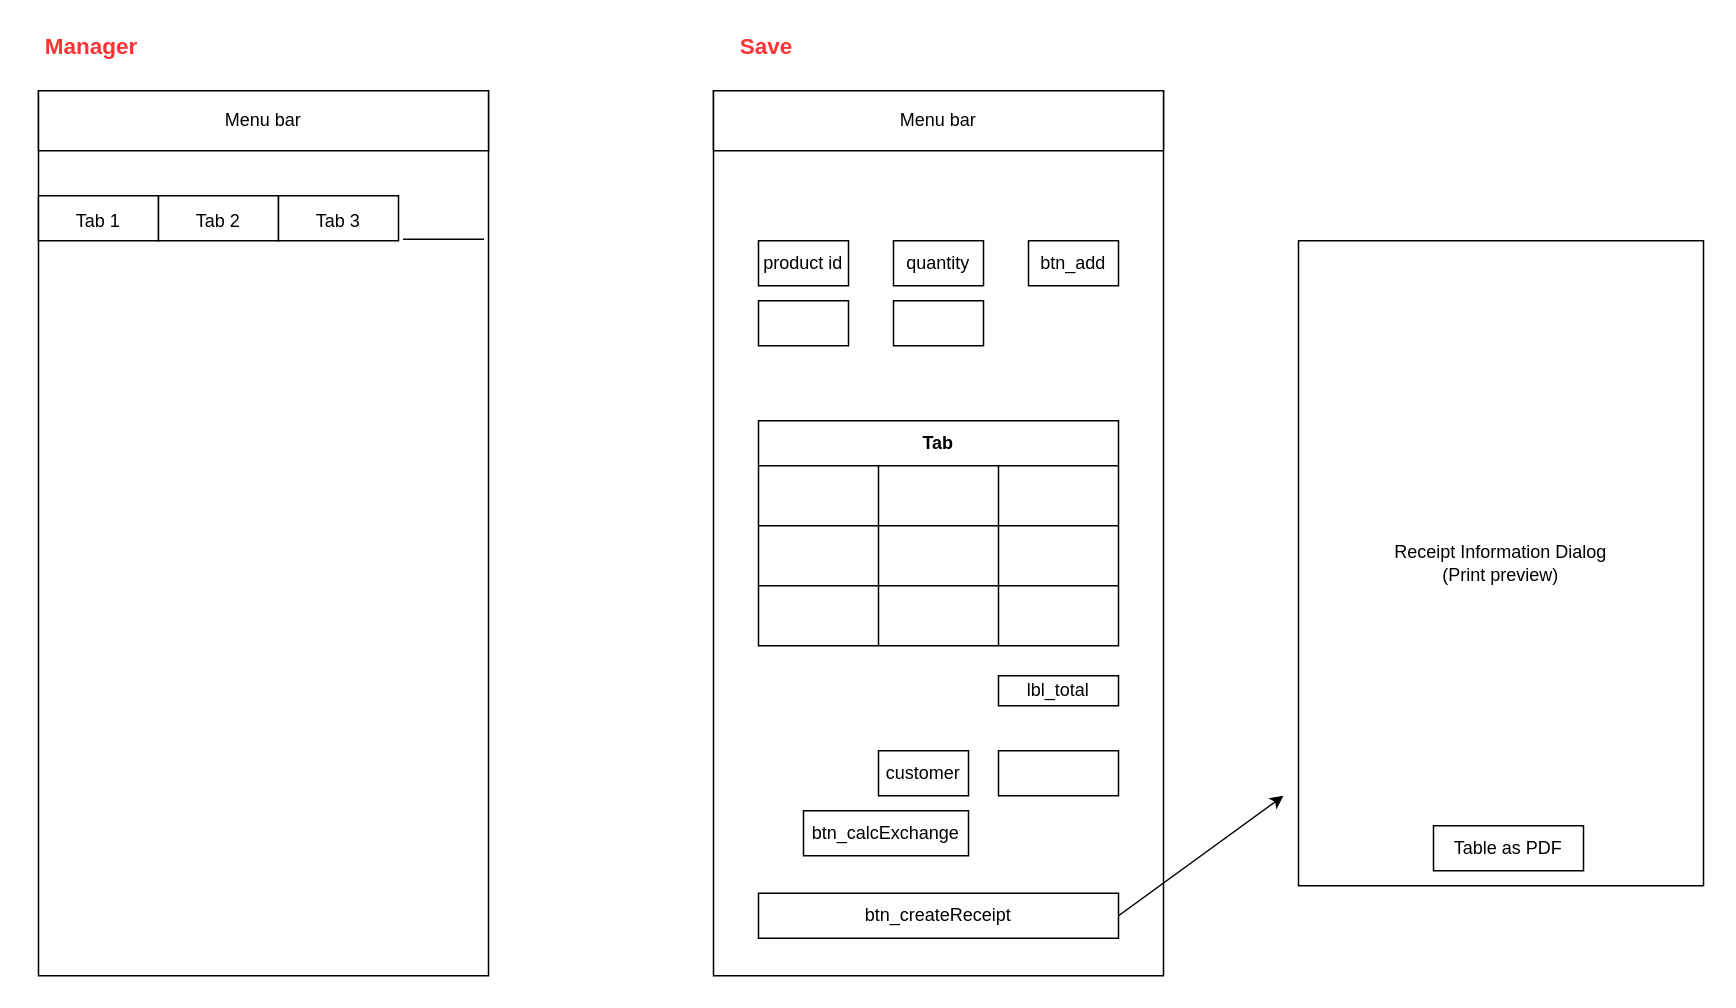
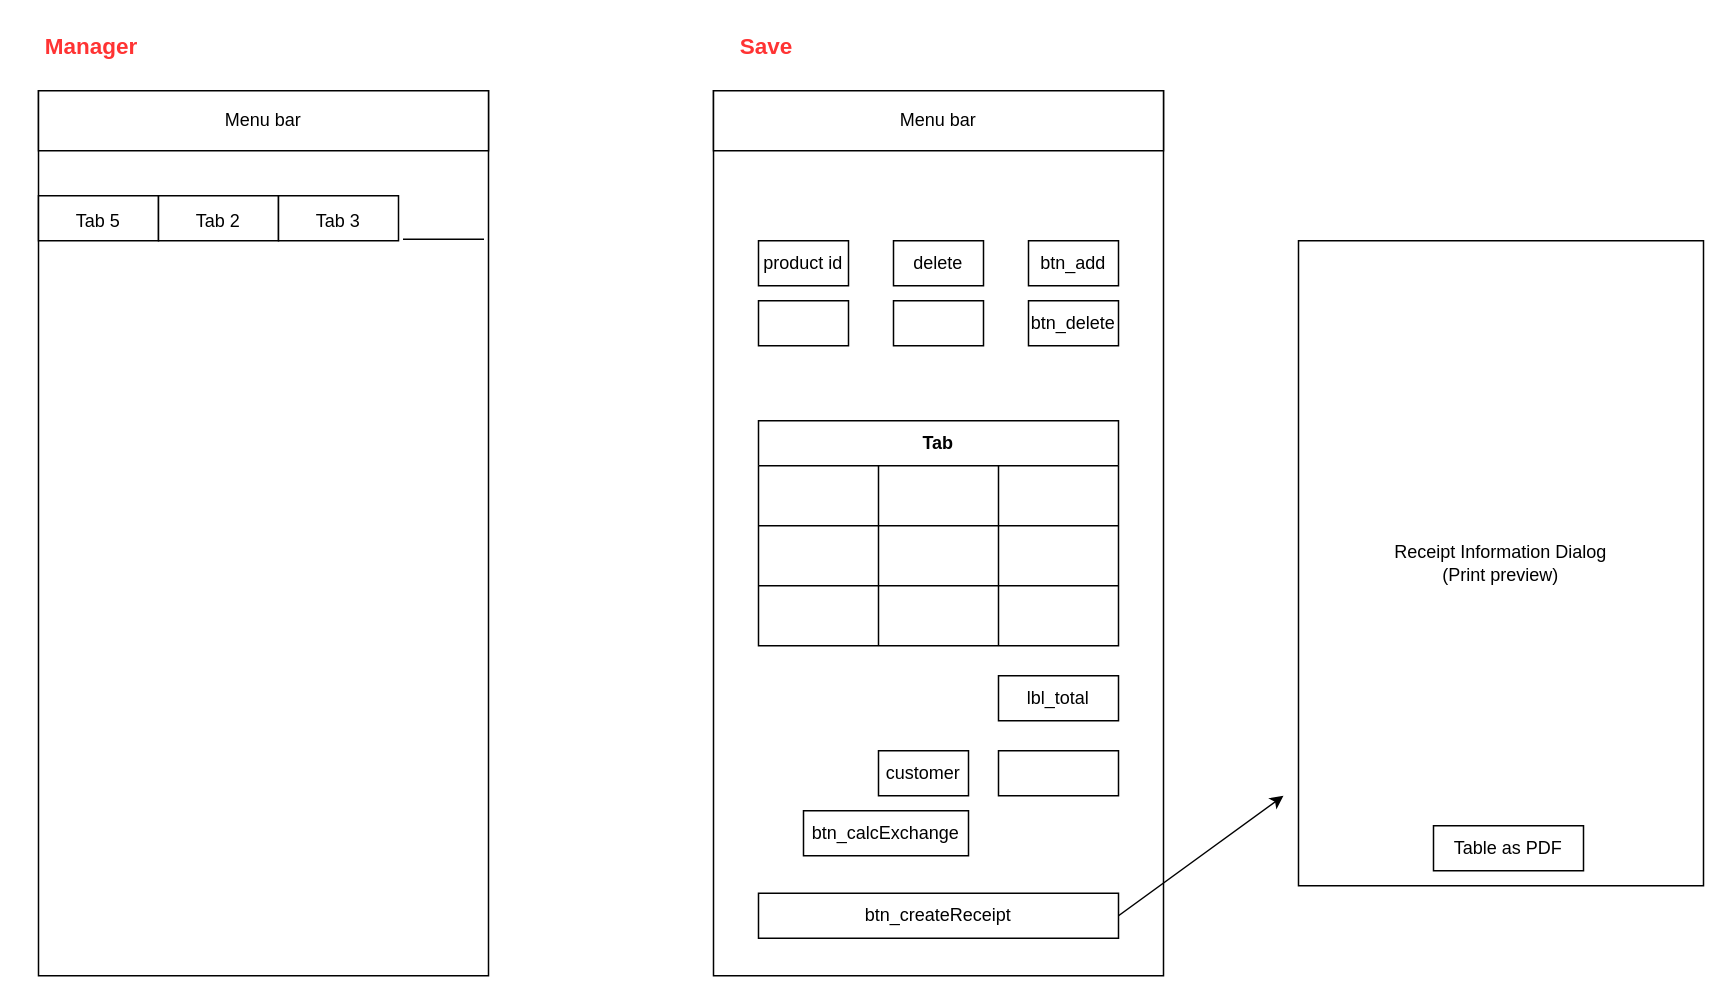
node "Tab 1": label "Tab 1" -> "Tab 5"
node "quantity": label "quantity" -> "delete"
node "btn_delete": added
node "lbl_total": size 120x30 -> 120x45
